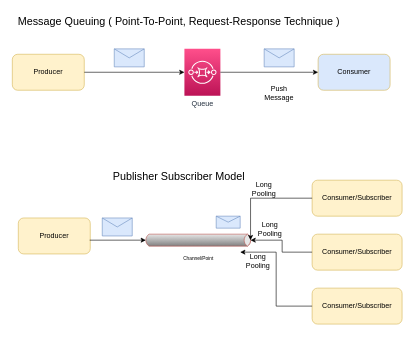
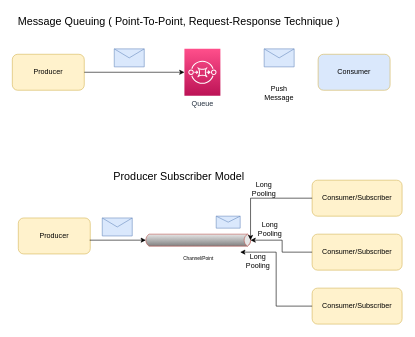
edge "Queue" -> "Consumer": removed
node "Publisher Subscriber Model": label "Publisher Subscriber Model" -> "Producer Subscriber Model"
